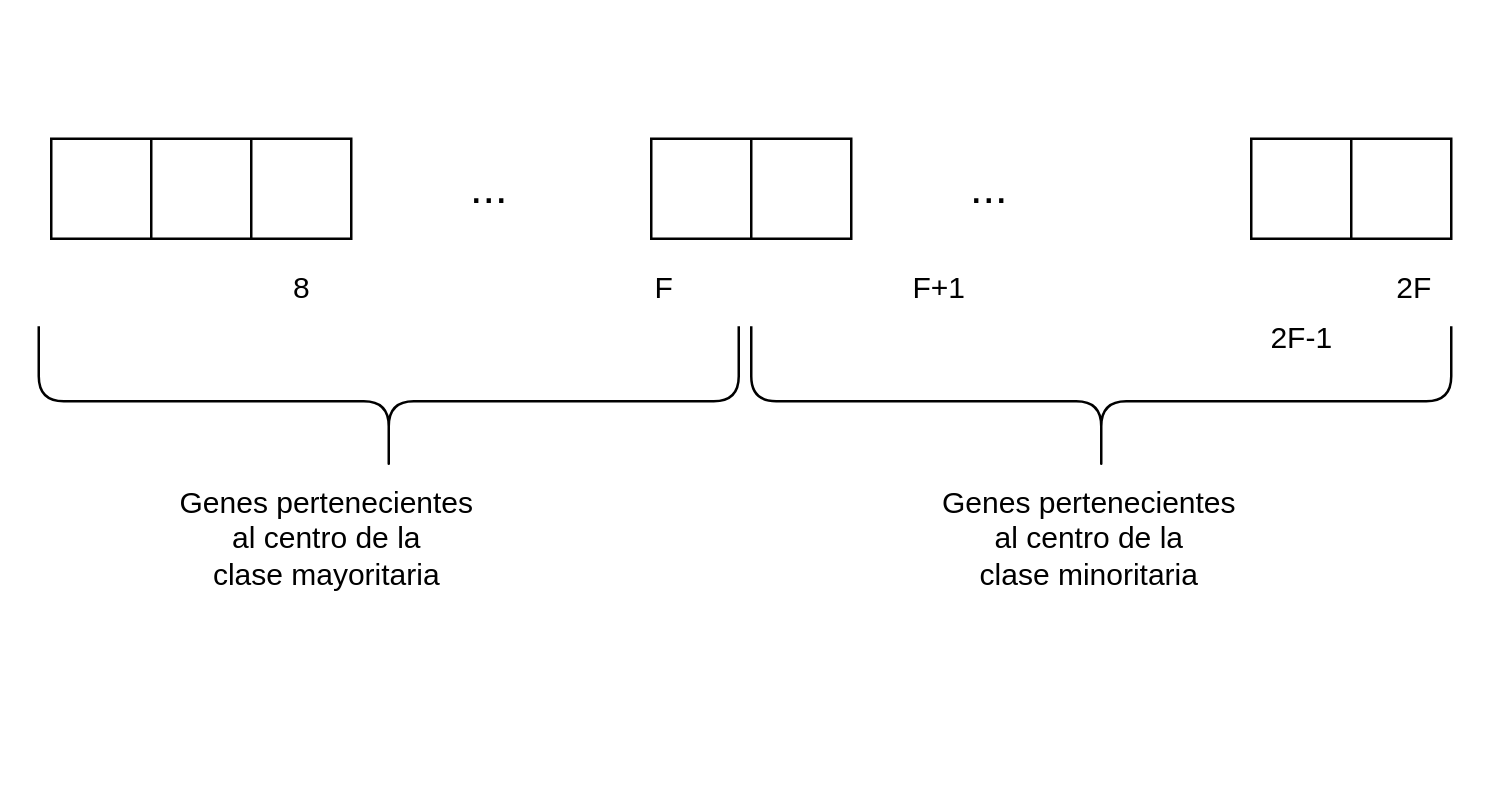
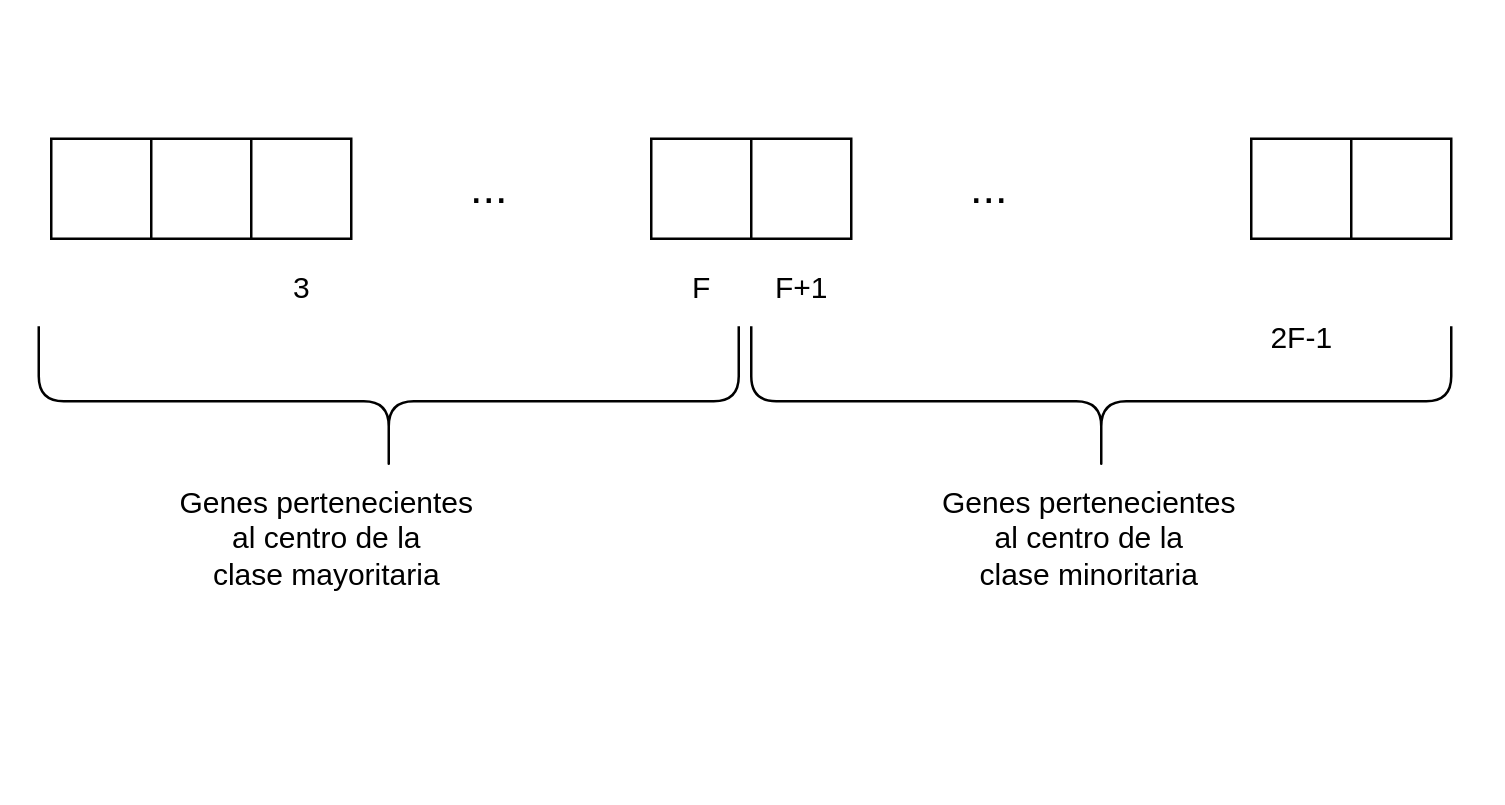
node "8": label "8" -> "3"
node "F": moved (664, 289) -> (701, 289)
node "F+1": moved (939, 289) -> (801, 289)
node "2F": removed
